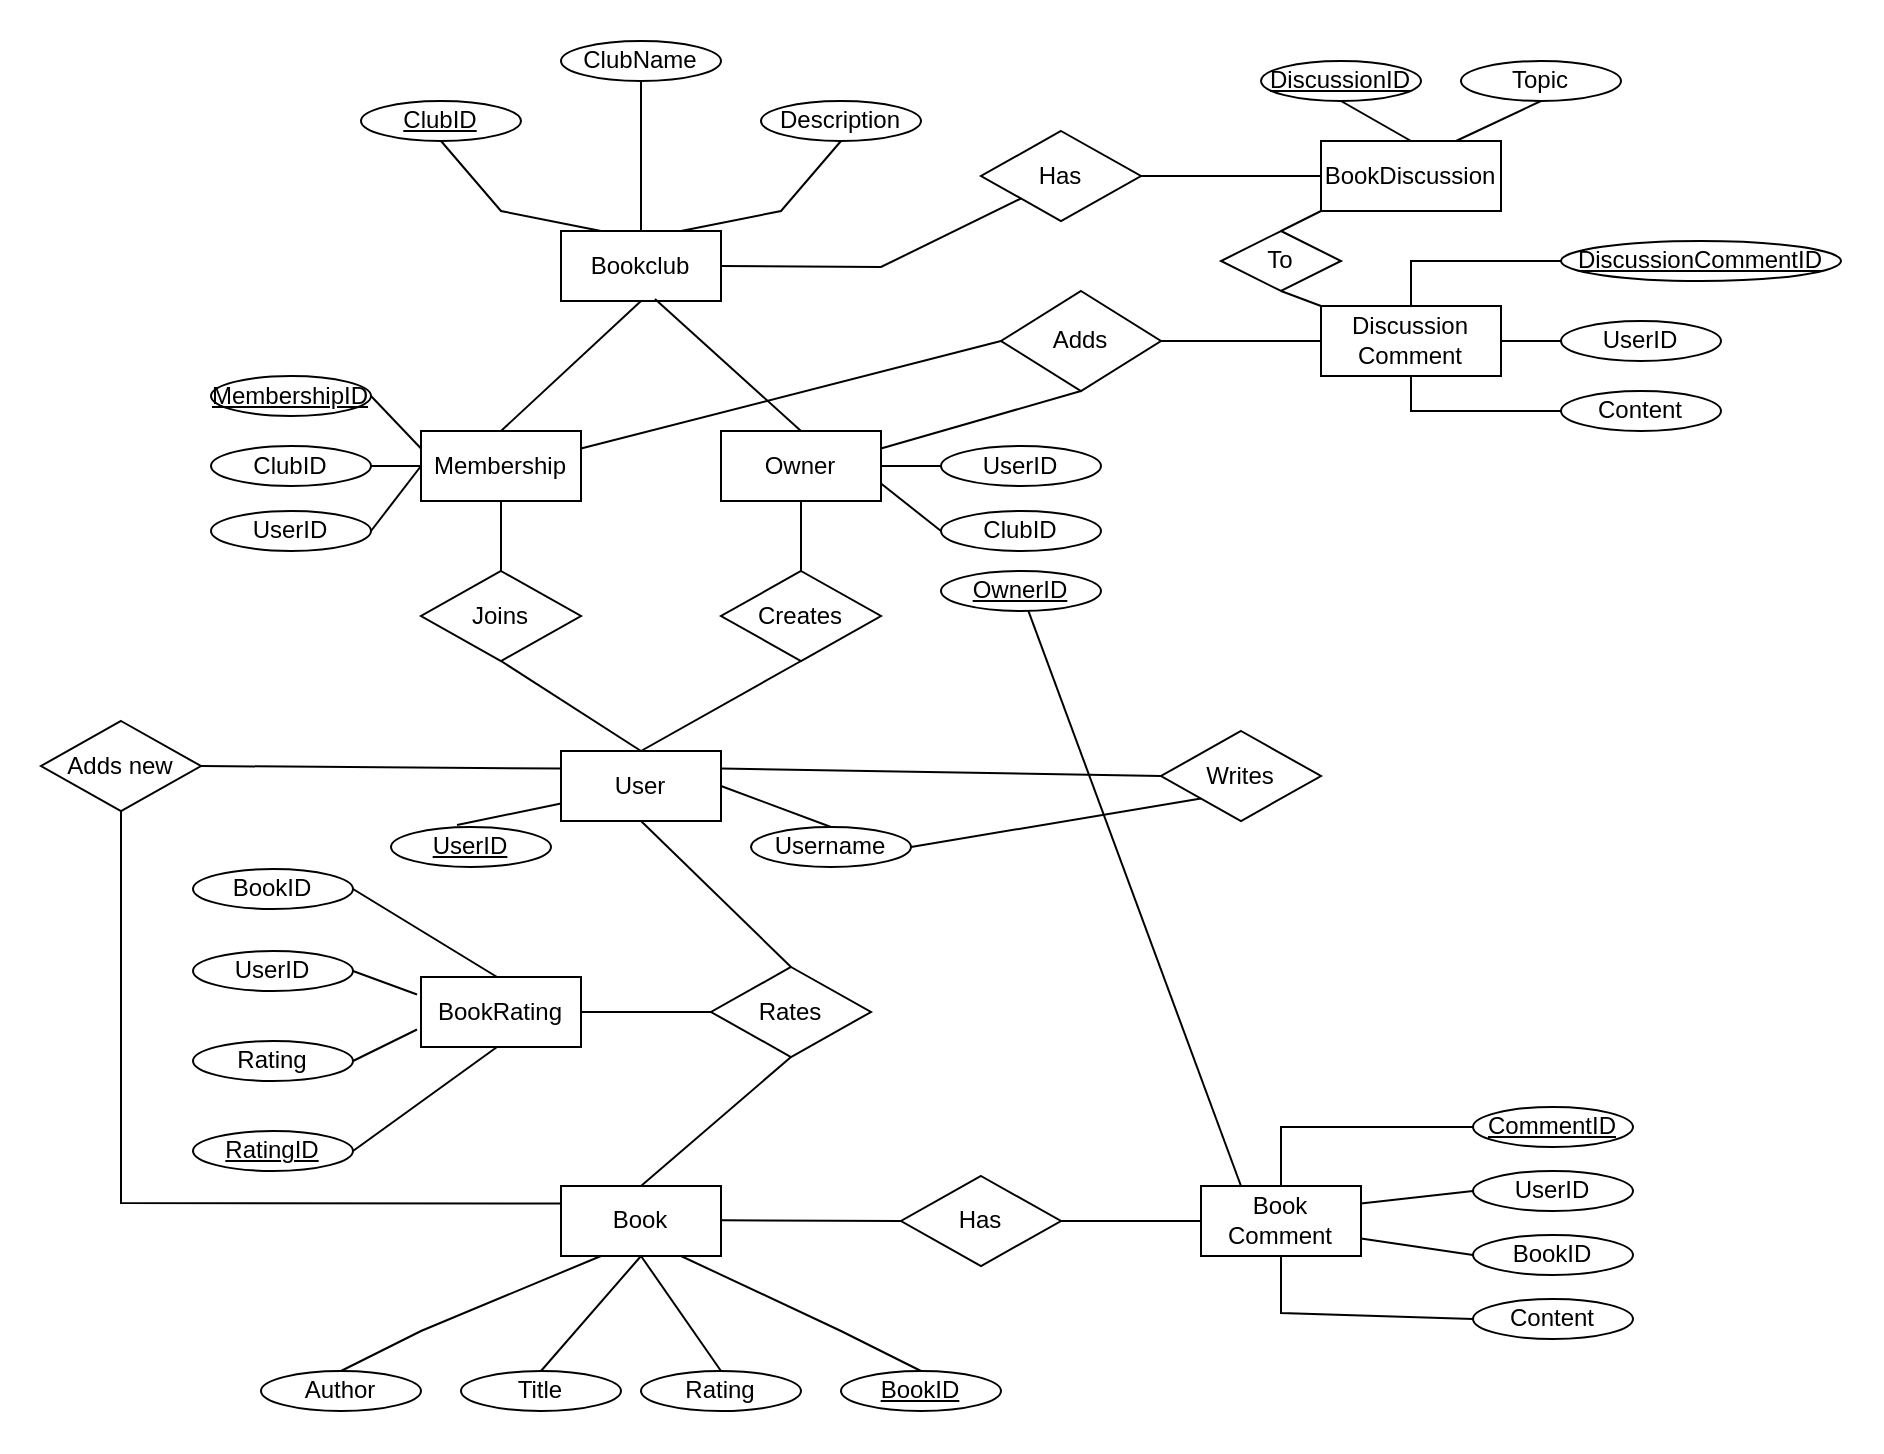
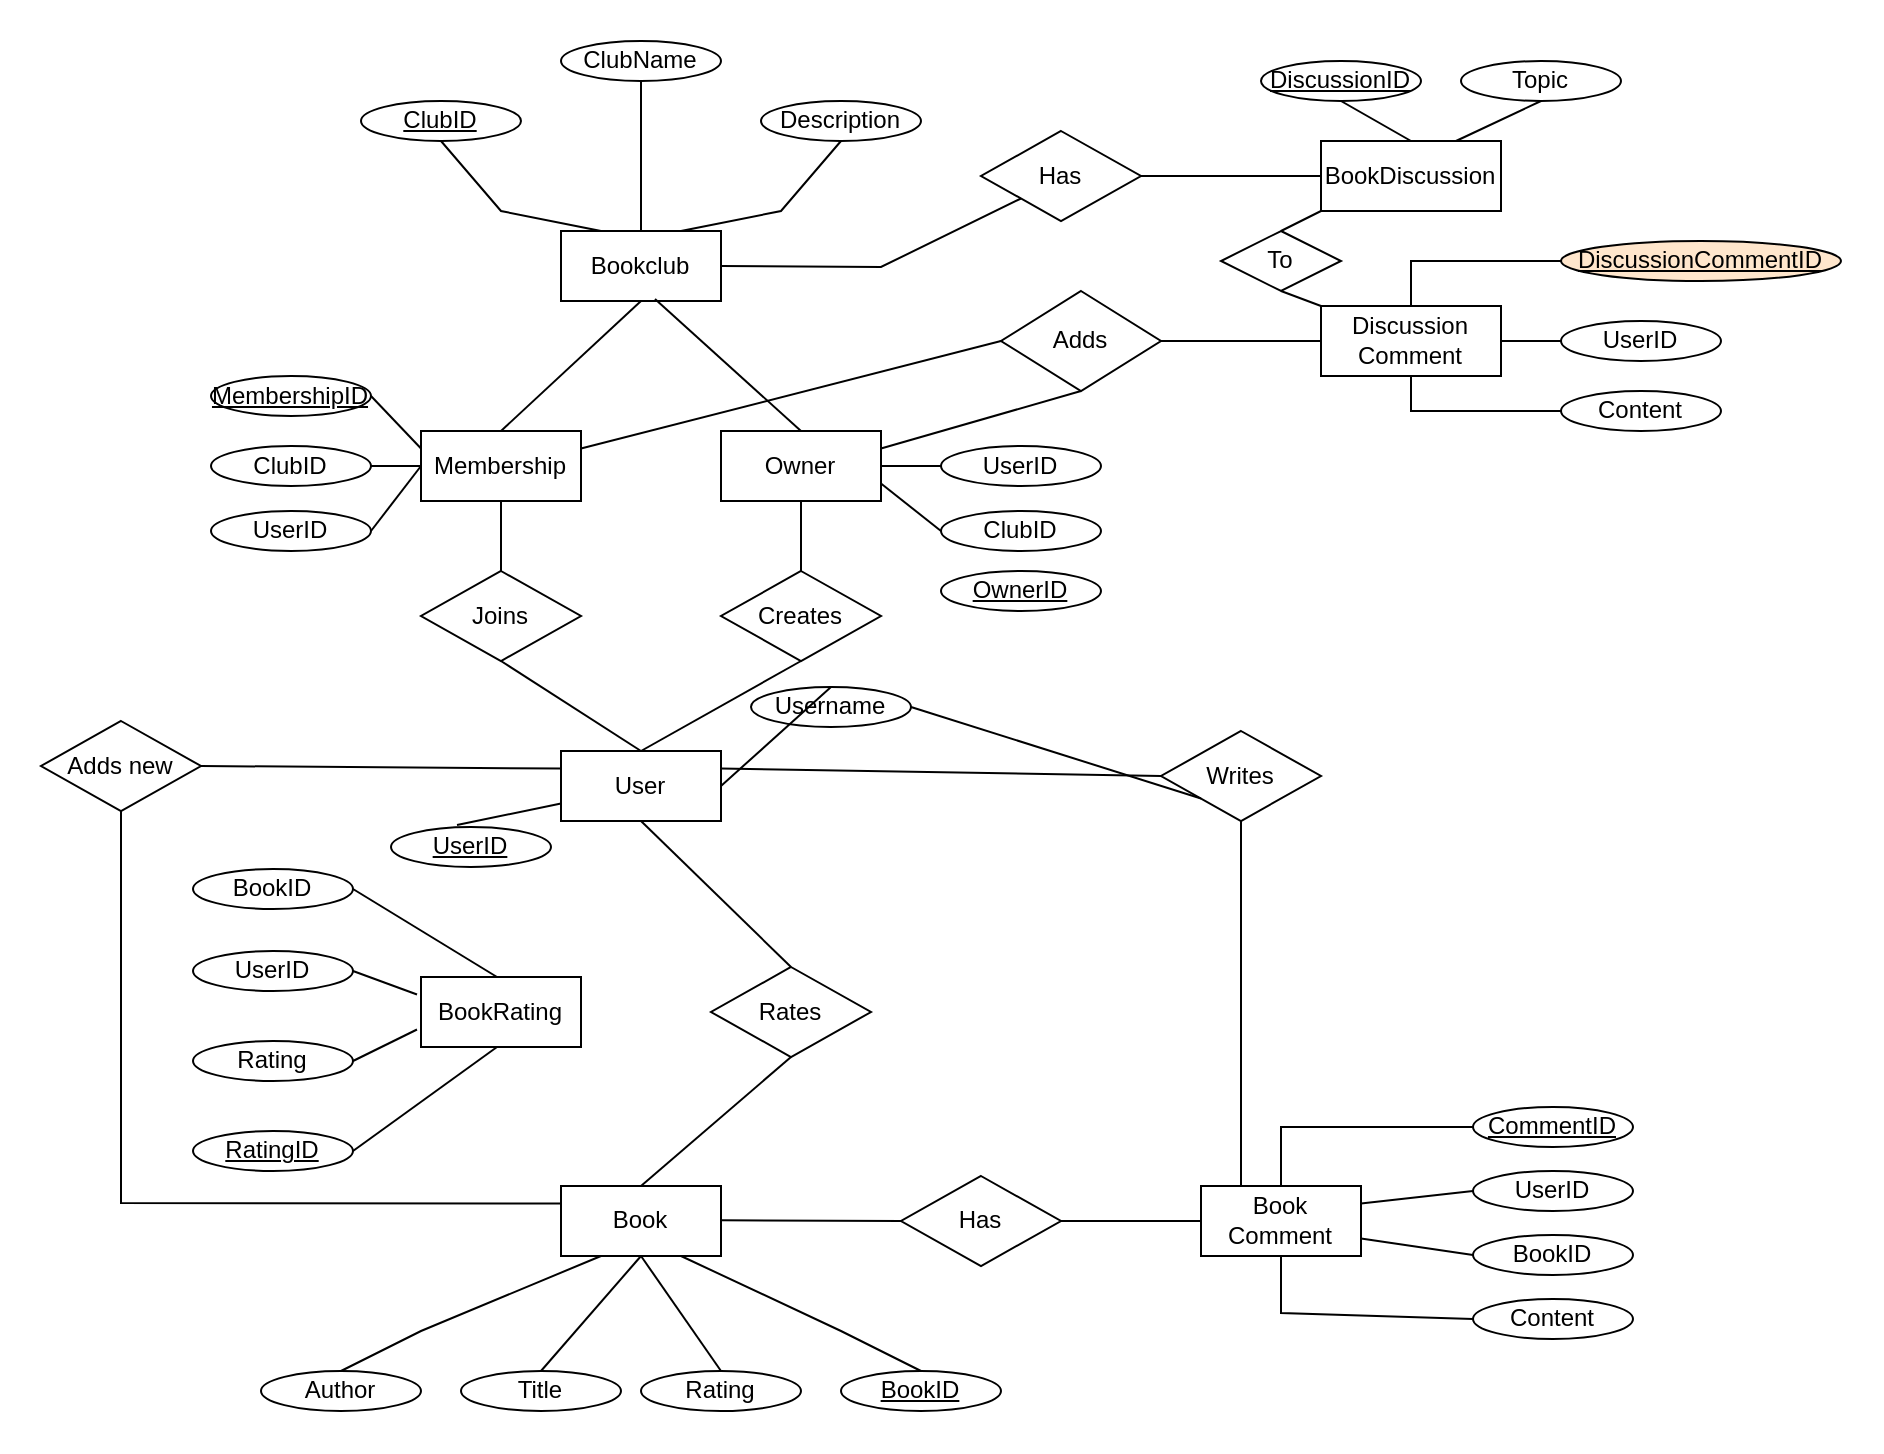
node "DiscussionCommentID": fillcolor #ffffff -> #ffe6cc
node "Username": moved (831, 847) -> (831, 707)
edge "OwnerID" -- "Book Comment": now "Writes" -- "Book Comment"
edge "BookRating" -- "Rates": removed
